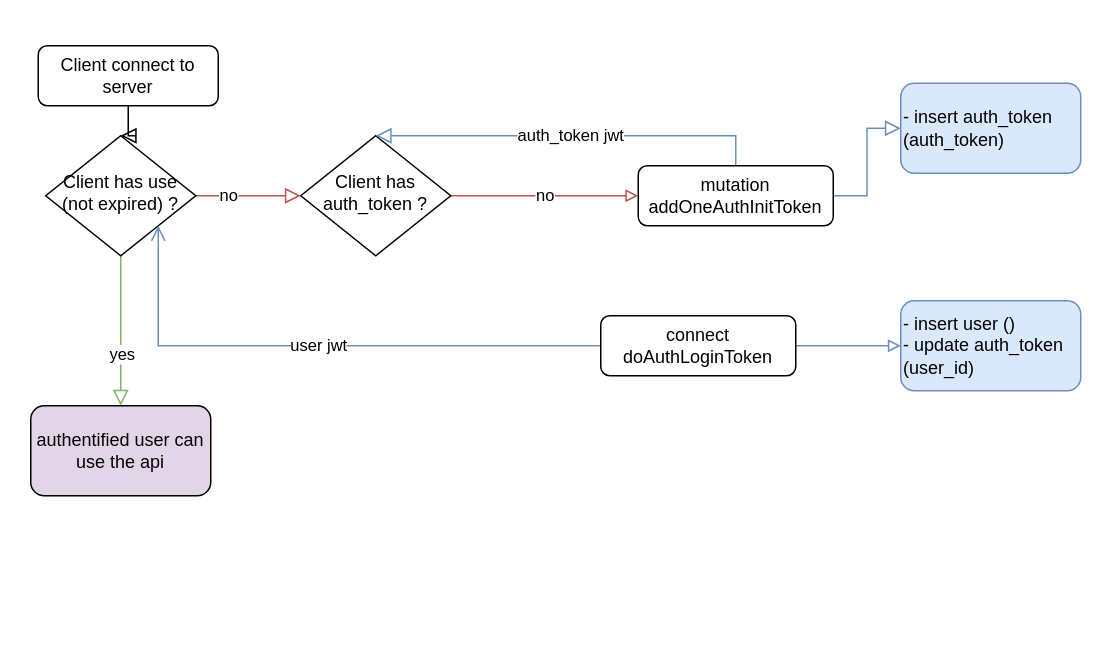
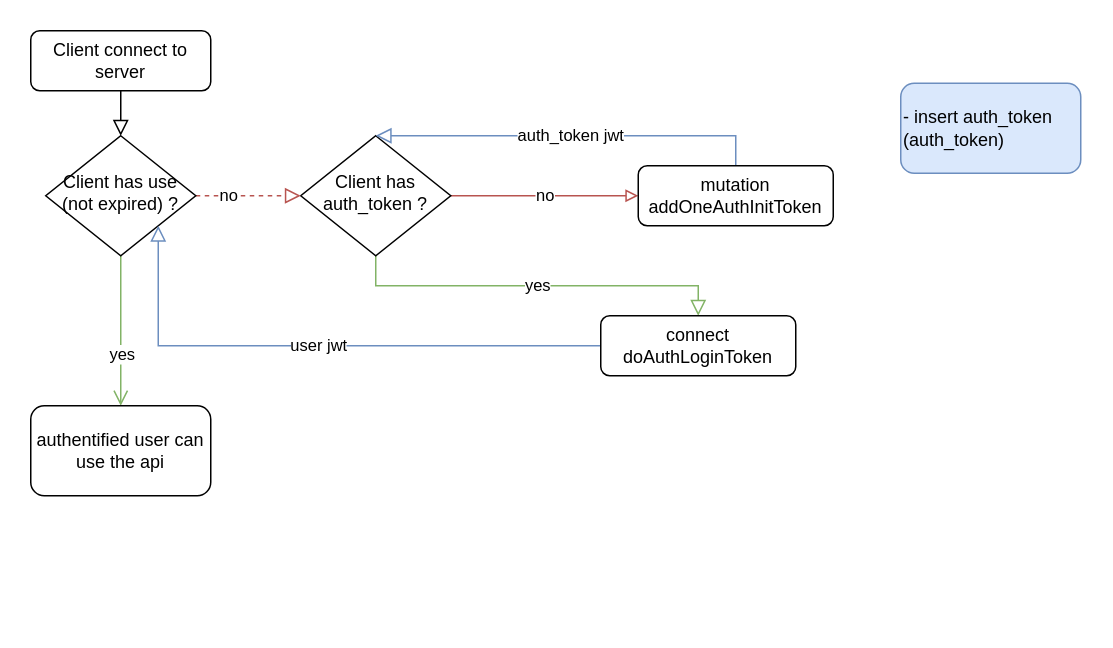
node "Client connect to server": moved (128, 76) -> (121, 61)
edge "mutation addOneAuthInitToken" -> "- insert auth_token (auth_token)": removed
edge "Client has use (not expired) ?" -> "Client has auth_token ?": style solid -> dashed
edge "connect doAuthLoginToken" -> "Client has use (not expired) ?": arrowhead open -> block
edge "Client has auth_token ?" -> "connect doAuthLoginToken": added, label "yes"
edge "connect doAuthLoginToken" -> "- insert user () - update auth_token (user_id)": removed
node "- insert user () - update auth_token (user_id)": removed
edge "Client has use (not expired) ?" -> "authentified user can use the api": arrowhead block -> open
node "authentified user can use the api": fillcolor #e1d5e7 -> #ffffff
